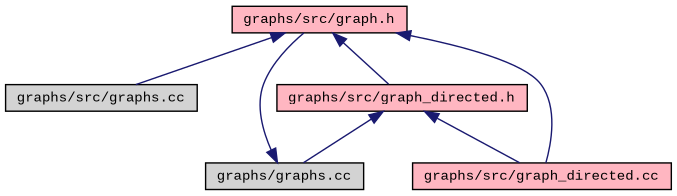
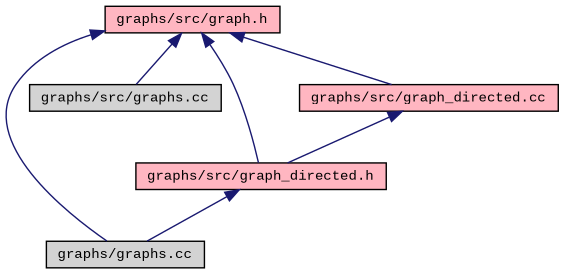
edge "graphs/src/graph.h" -> "graphs/graphs.cc": reversed
edge "graphs/src/graph_directed.cc" -> "graphs/src/graph_directed.h": reversed
